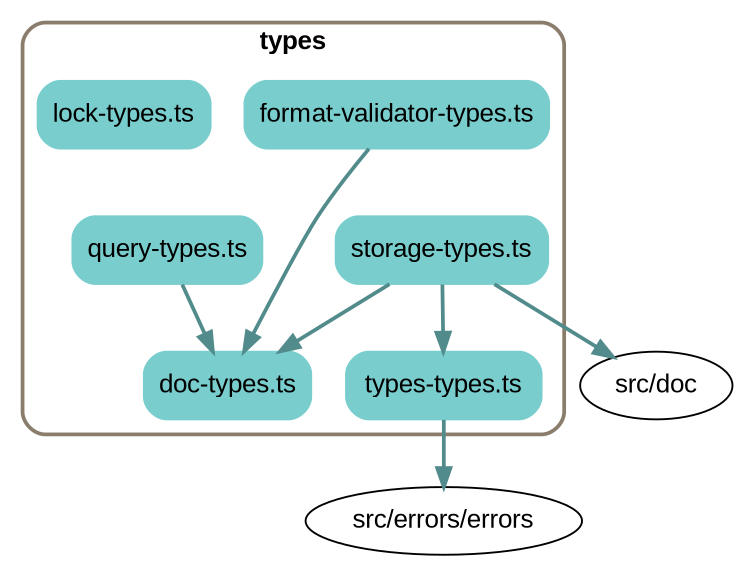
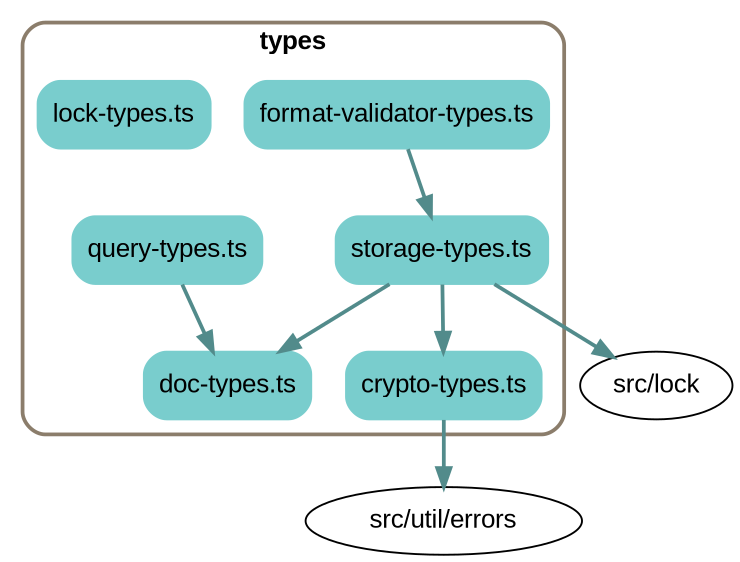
edge "format-validator-types.ts" -> "doc-types.ts": now "format-validator-types.ts" -> "storage-types.ts"
node "types-types.ts": label "types-types.ts" -> "crypto-types.ts"
node "src/doc": label "src/doc" -> "src/lock"
node "src/errors/errors": label "src/errors/errors" -> "src/util/errors"
